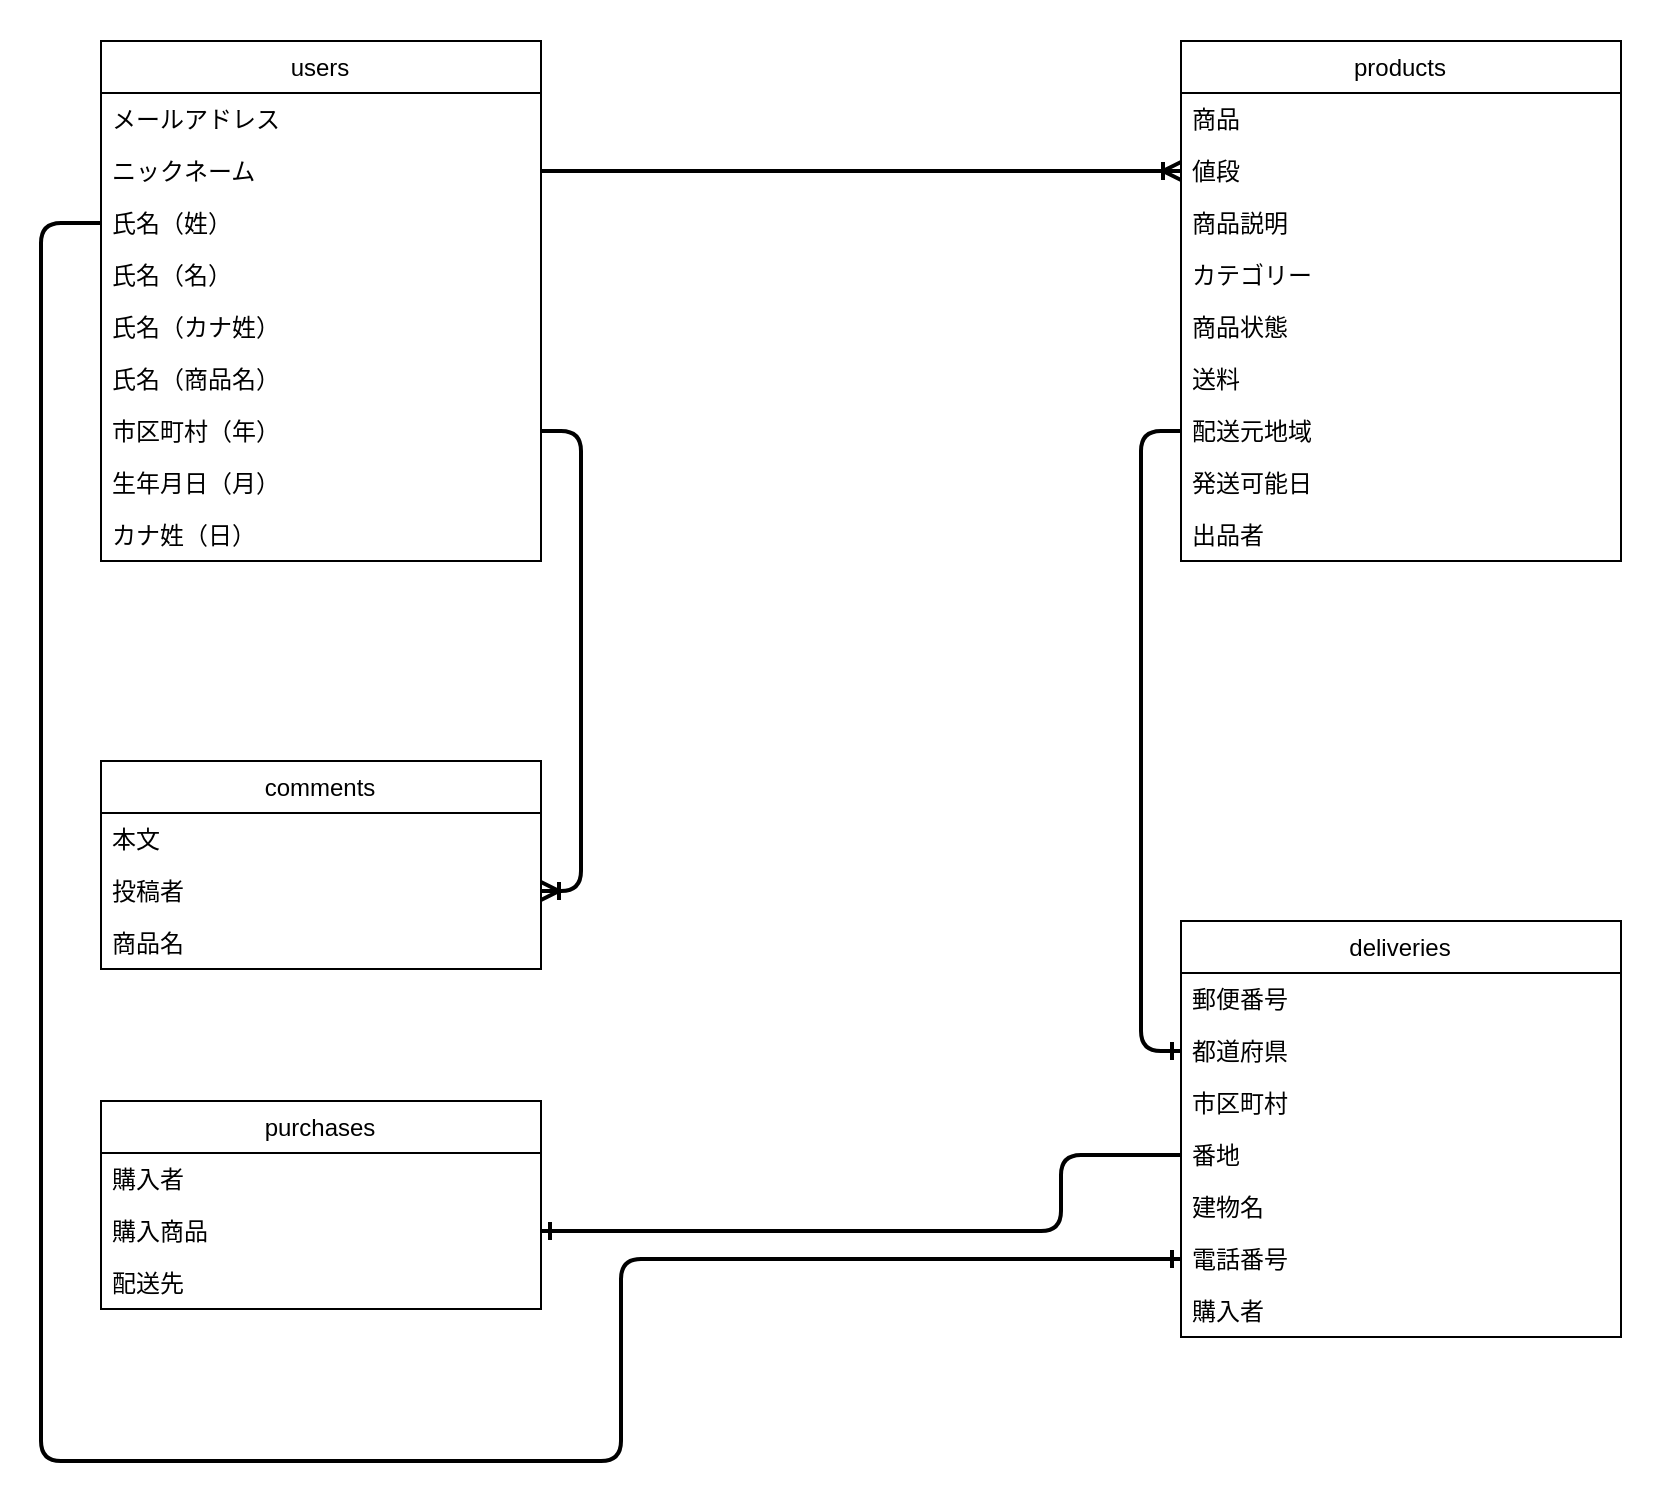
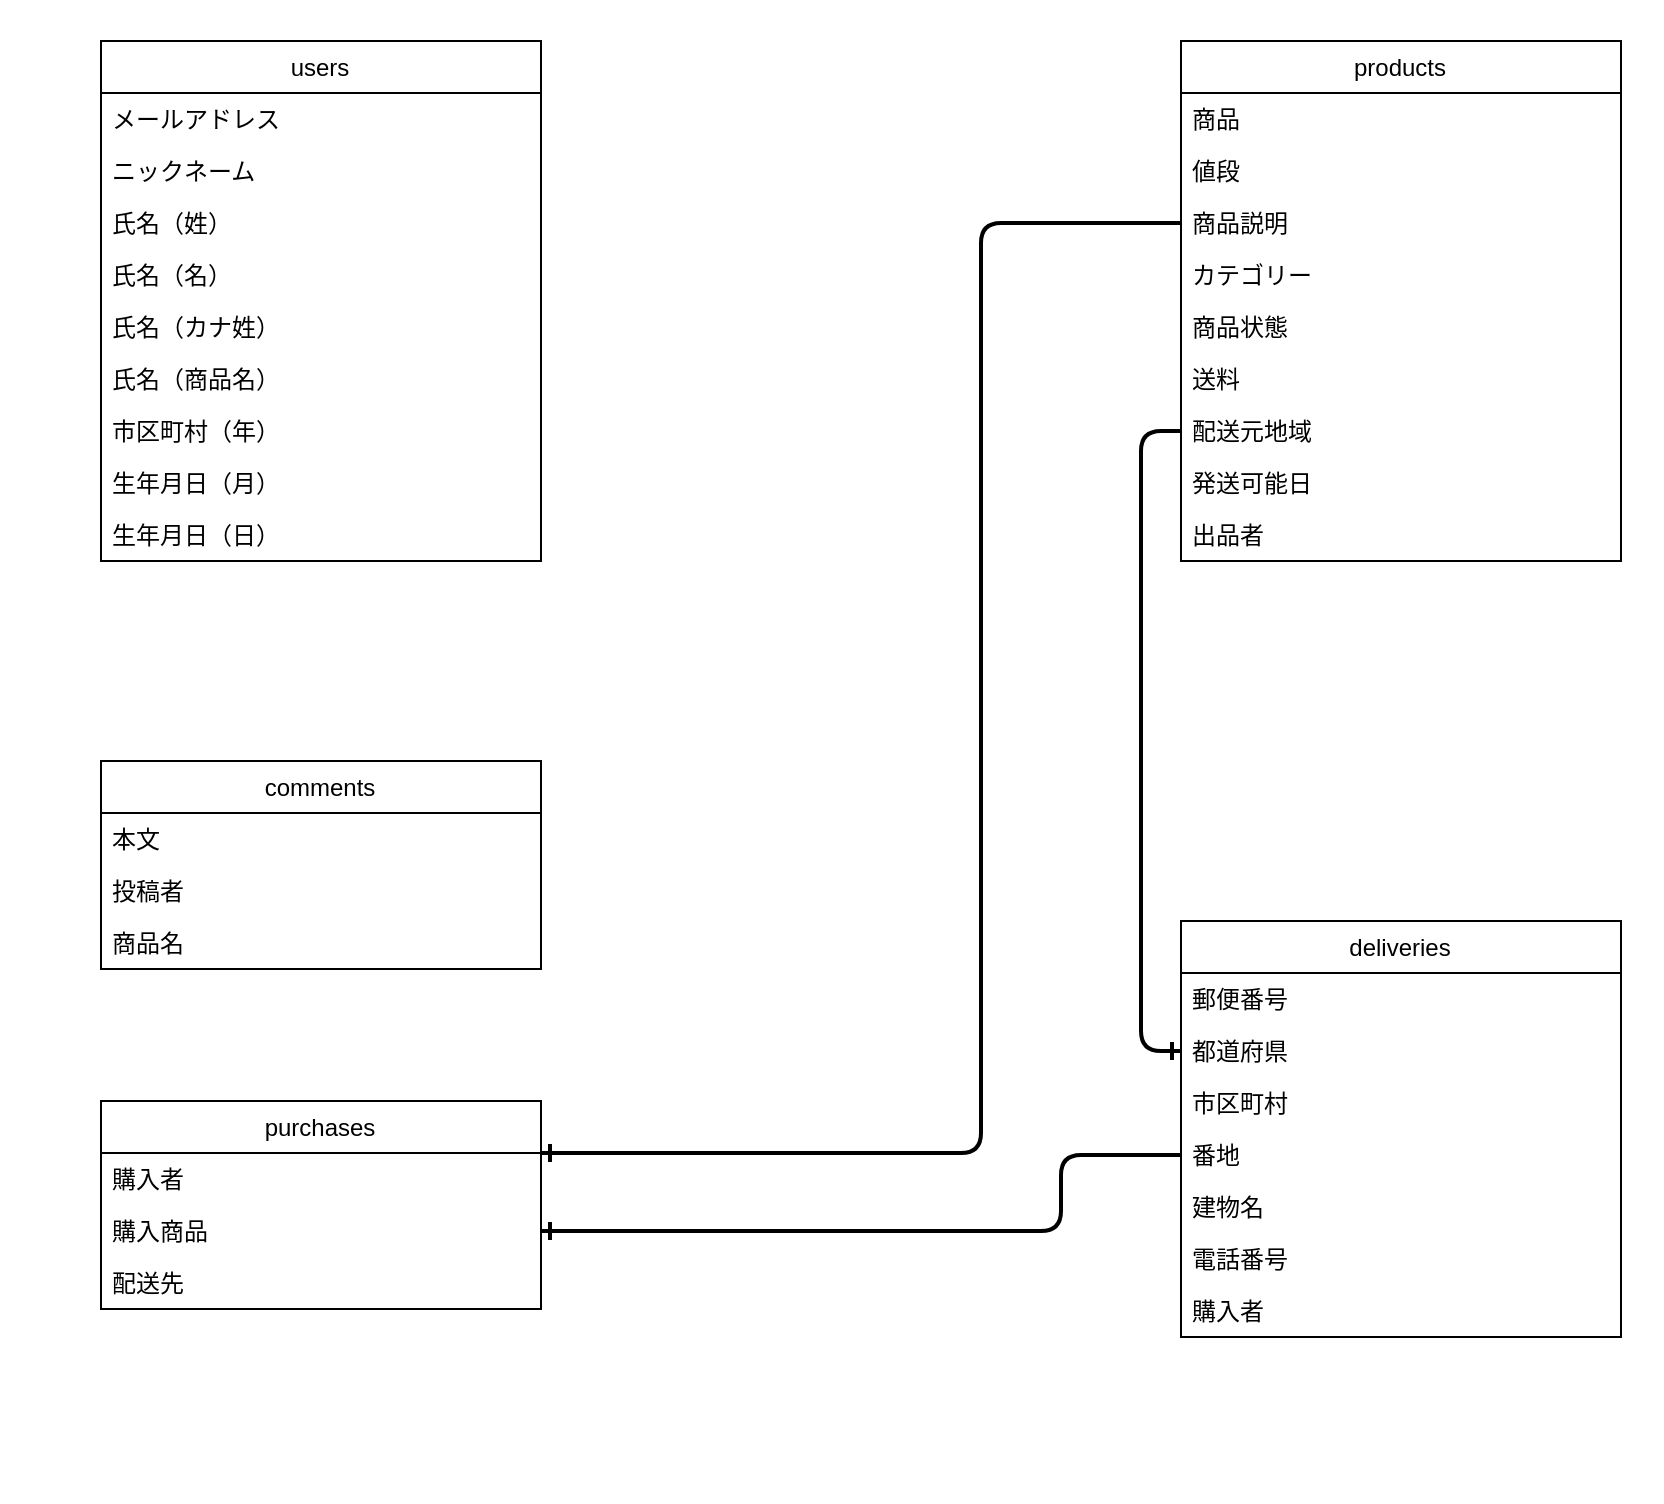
edge "ニックネーム" -> "値段": removed
node "カナ姓（日）": label "カナ姓（日）" -> "生年月日（日）"
edge "市区町村（年）" -> "投稿者": removed
edge "商品説明" -> "purchases": added
edge "氏名（姓）" -> "電話番号": removed
